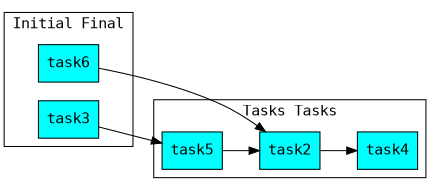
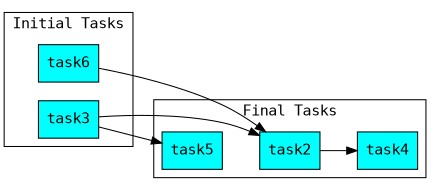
cluster "Initial Final": label "Initial Final" -> "Initial Tasks"
cluster "Tasks Tasks": label "Tasks Tasks" -> "Final Tasks"
edge "task5" -> "task2": now "task3" -> "task2"
